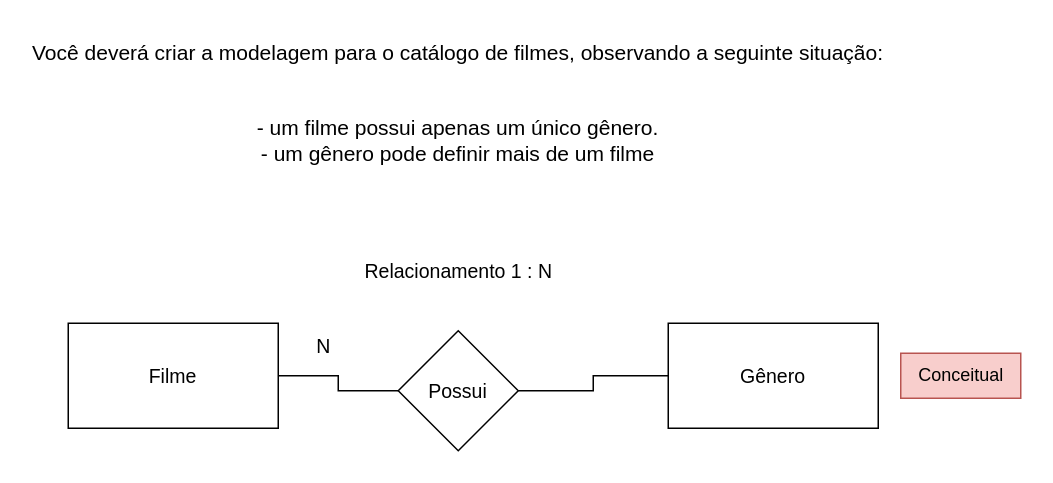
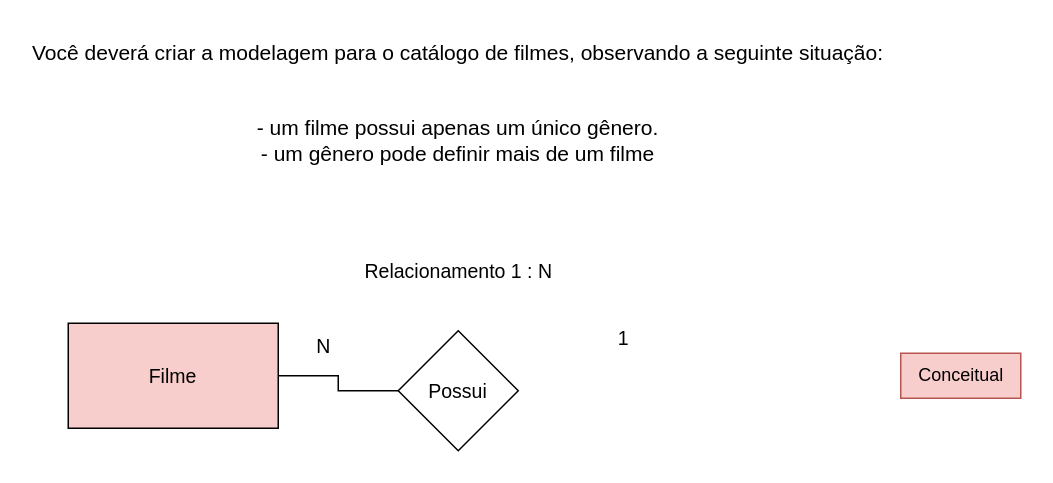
node "1": added
node "Filme": fillcolor #ffffff -> #f8cecc
node "Gênero": removed
edge "Gênero" -- "Possui": removed
